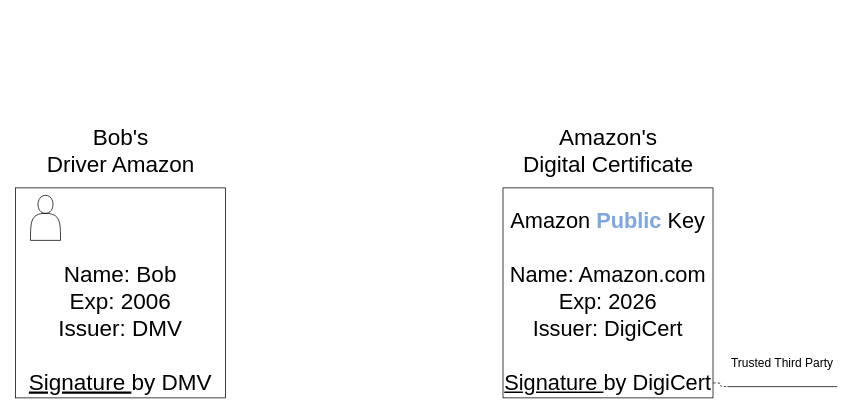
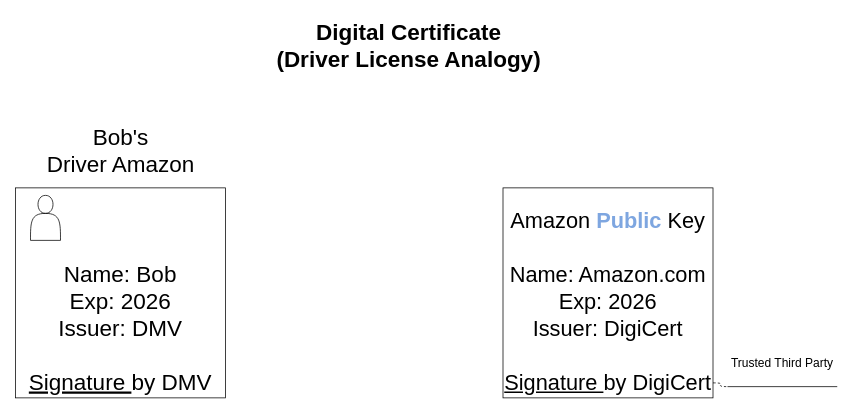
node "Digital Certificate(Driver License Analogy)": added
node "Amazon's Digital Certificate": removed
node "Name: Bob Exp: 2006 Issuer: DMV Signature by DMV": label "Name: Bob Exp: 2006 Issuer: DMV Signature by DMV" -> "Name: Bob Exp: 2026 Issuer: DMV Signature by DMV"
